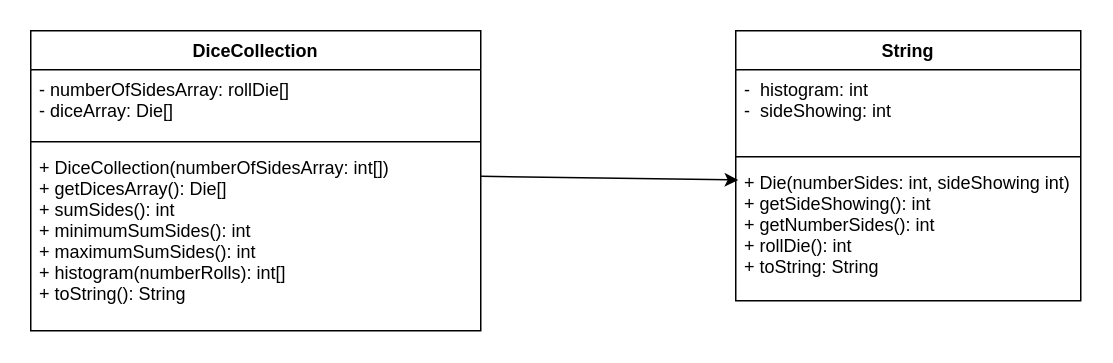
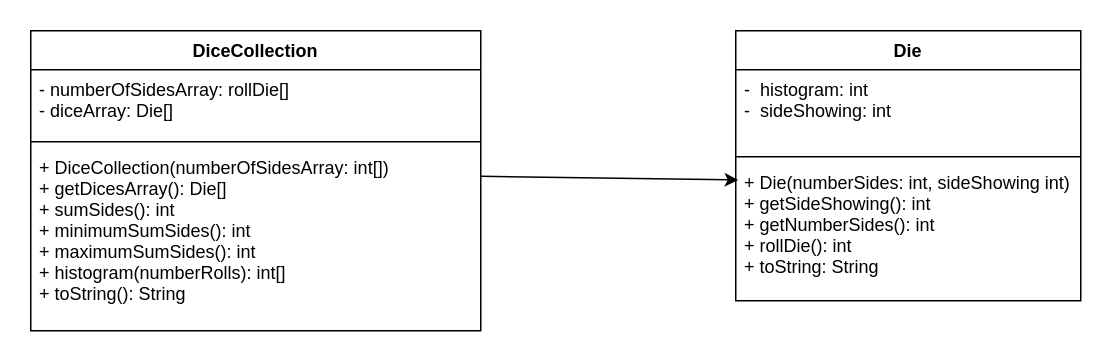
node "String": label "String" -> "Die"
